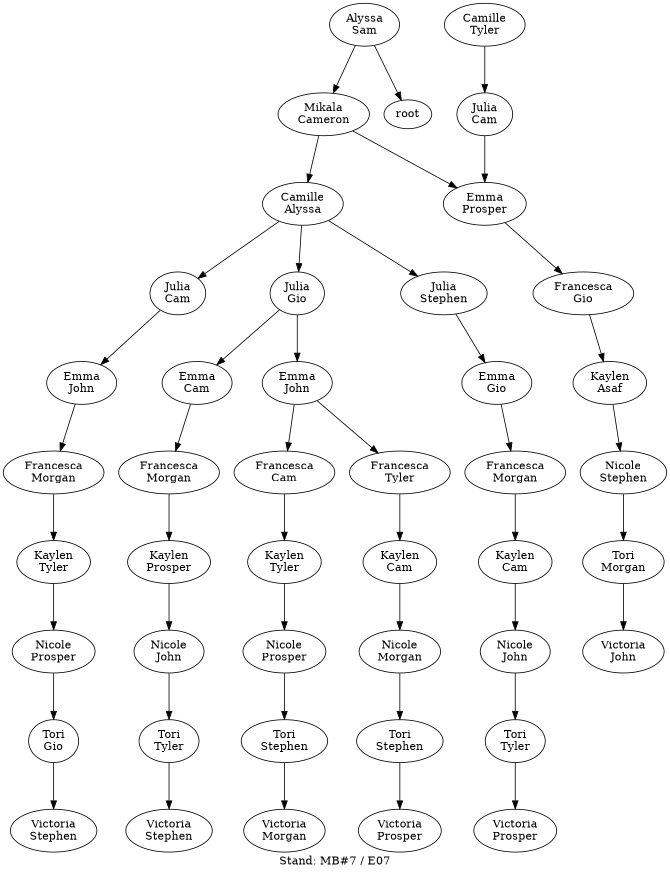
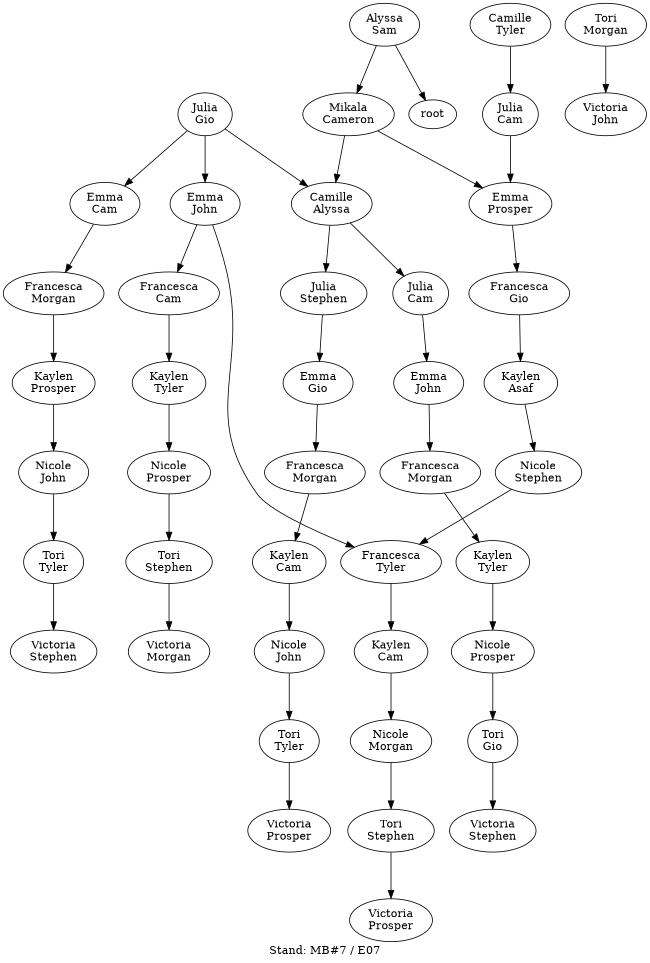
edge "Camille Alyssa" -> "Julia Gio": reversed
edge "Nicole Stephen" -> "Tori Morgan": now "Nicole Stephen" -> "Francesca Tyler"
